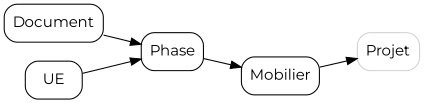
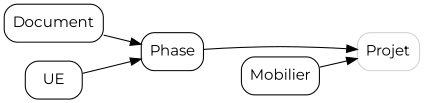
edge "Phase" -> "Mobilier": now "Phase" -> "Projet"
